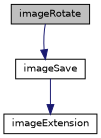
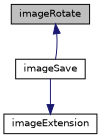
edge "imageRotate" -> "imageSave": reversed
